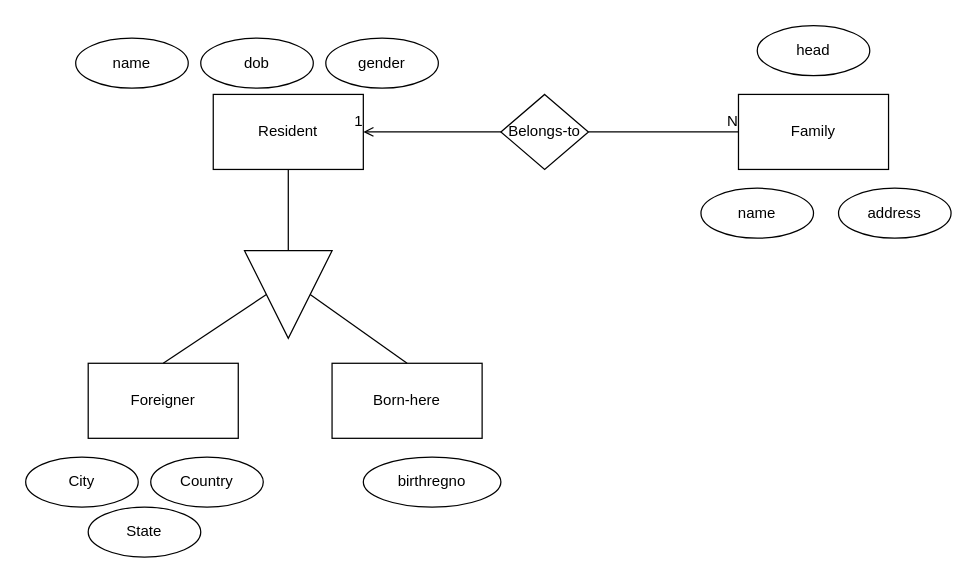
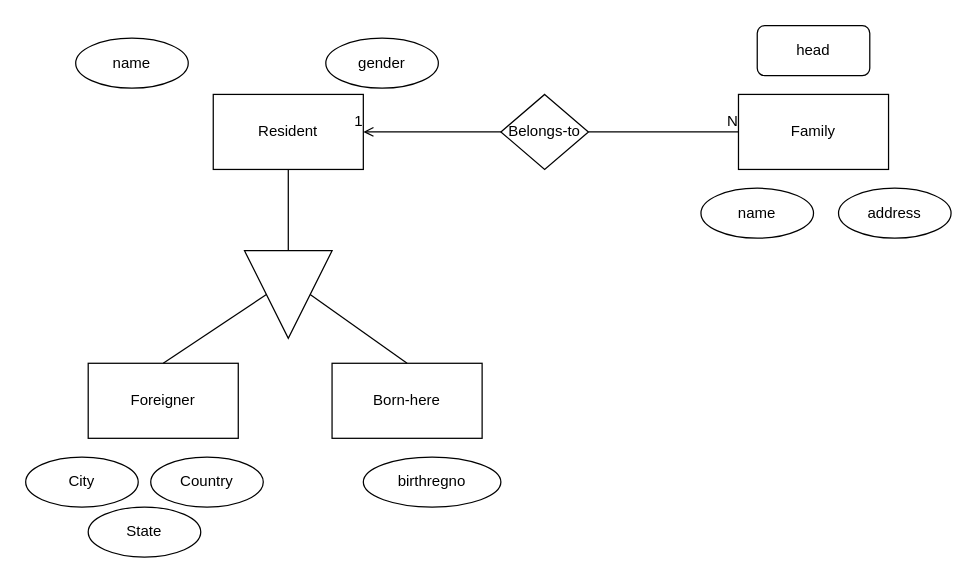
node "head": shape ellipse -> rounded rectangle
node "dob": removed
